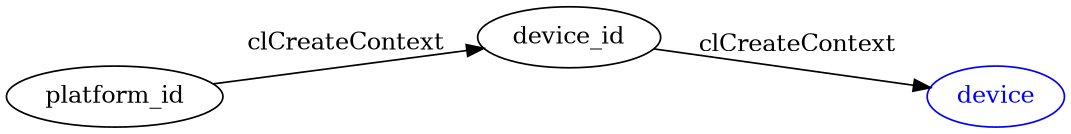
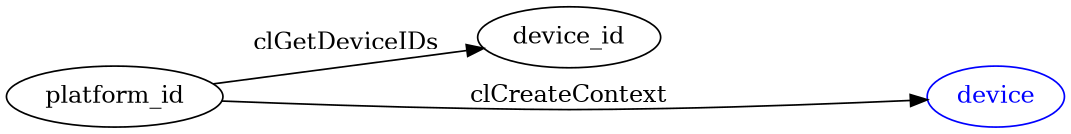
edge "platform_id" -> "device_id": label "clCreateContext" -> "clGetDeviceIDs"
edge "device_id" -> "device": now "platform_id" -> "device"
